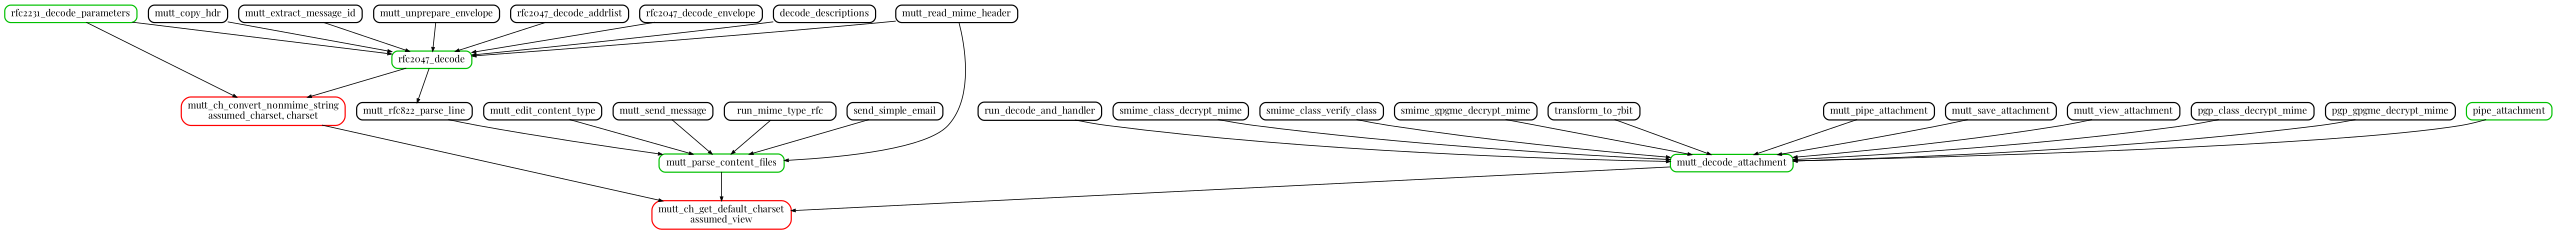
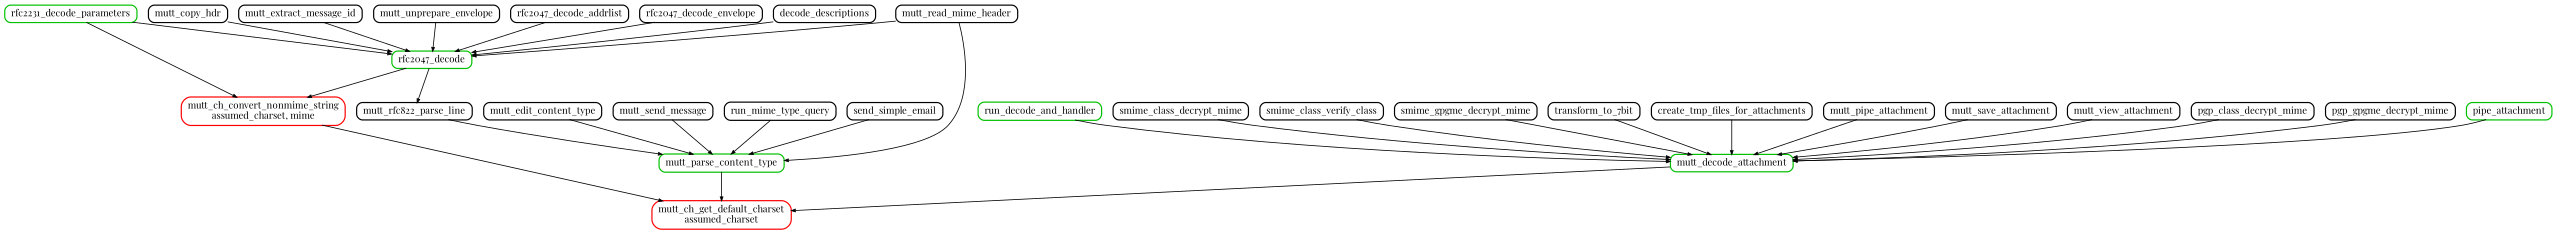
node "run_mime_type_rfc": label "run_mime_type_rfc" -> "run_mime_type_query"
node "run_decode_and_handler": color #000000 -> #00c000
node "create_tmp_files_for_attachments": added
node "mutt_ch_convert_nonmime_string": text "assumed_charset, charset" -> "assumed_charset, mime"
node "mutt_parse_content_files": label "mutt_parse_content_files" -> "mutt_parse_content_type"
node "mutt_ch_get_default_charset": text "assumed_view" -> "assumed_charset"
